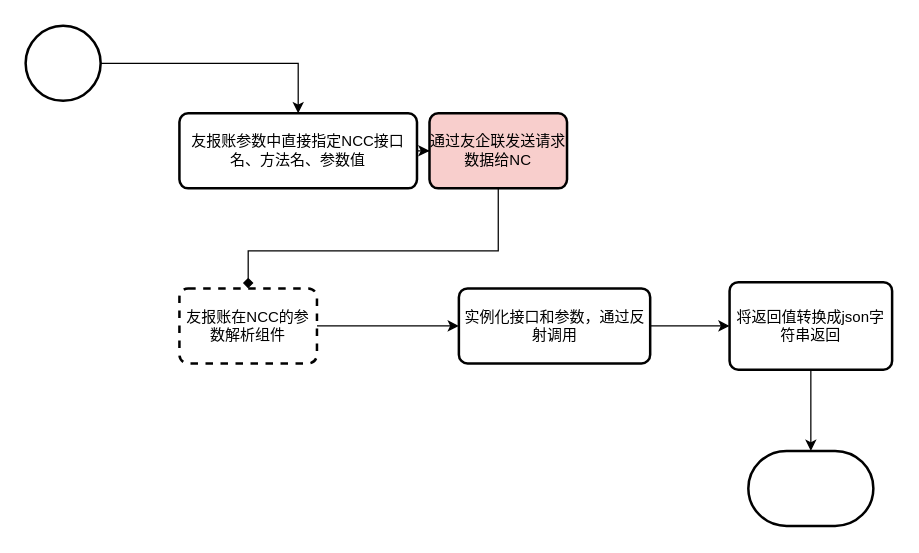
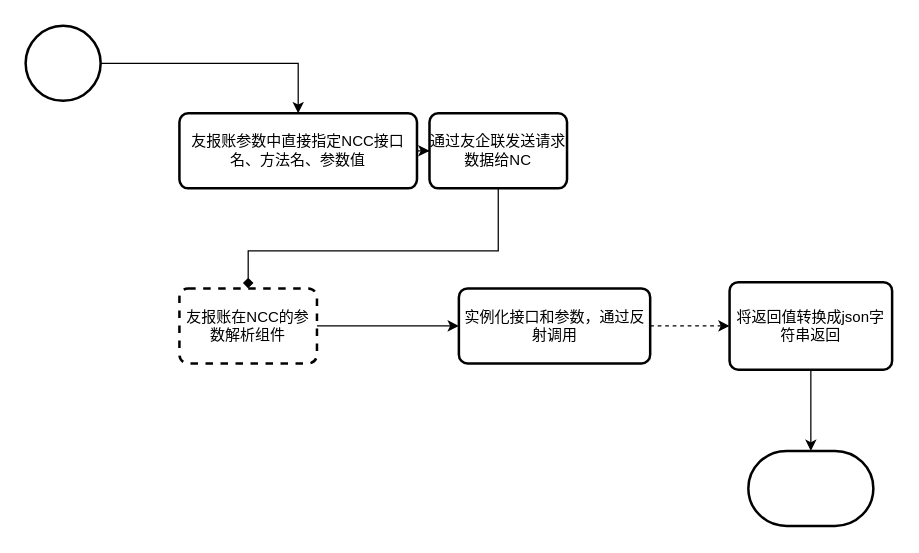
edge "友报账参数中直接指定NCC接口名、方法名、参数值" -> "通过友企联发送请求数据给NC": style solid -> dashed
node "通过友企联发送请求数据给NC": fillcolor #f8cecc -> #ffffff
edge "实例化接口和参数，通过反射调用" -> "将返回值转换成json字符串返回": style solid -> dashed
